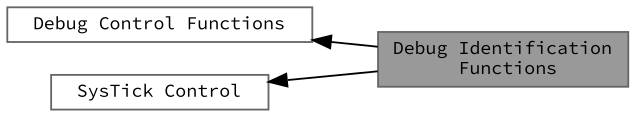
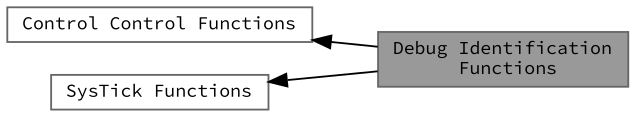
node "Debug Control Functions": label "Debug Control Functions" -> "Control Control Functions"
node "SysTick Control": label "SysTick Control" -> "SysTick Functions"
